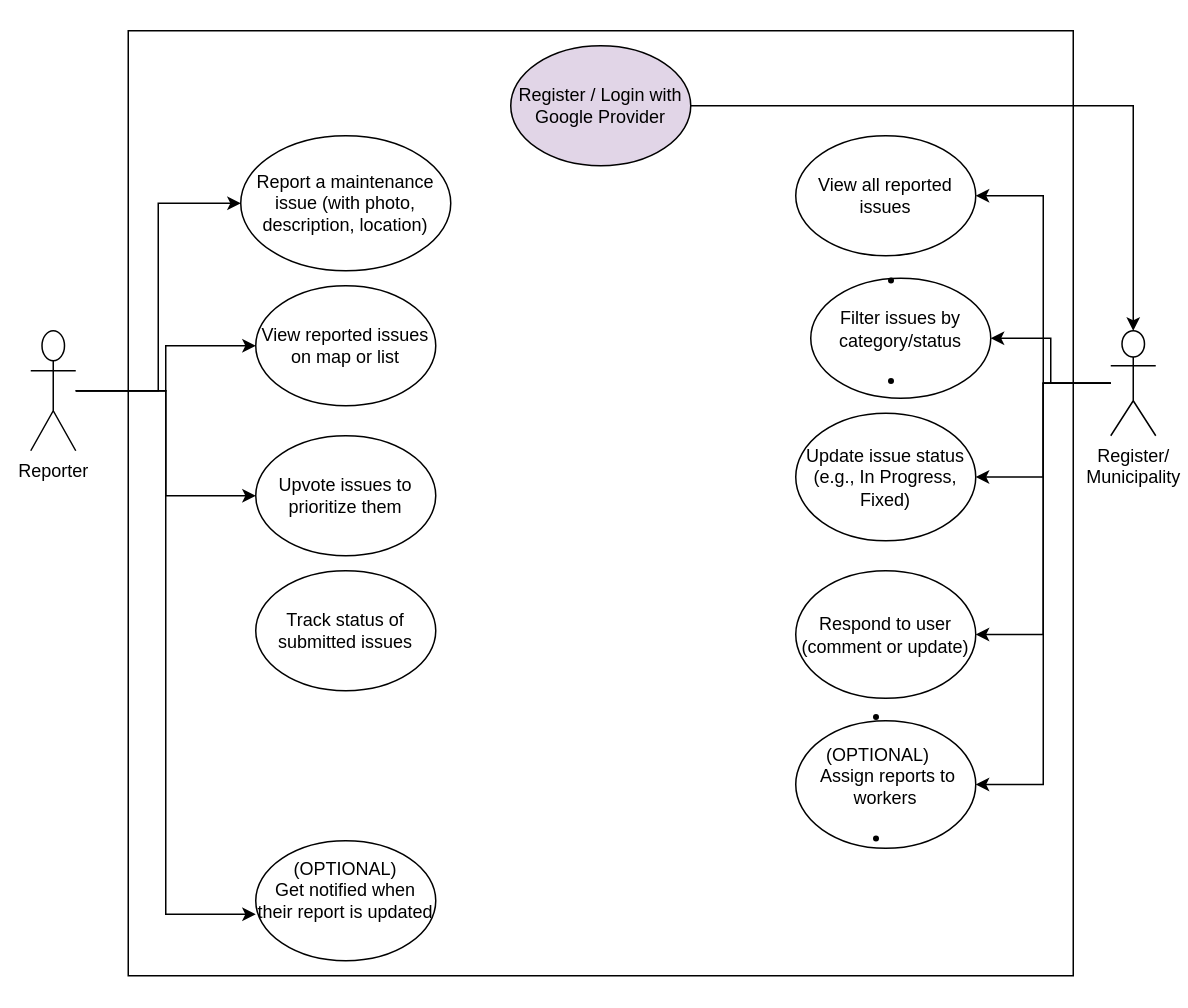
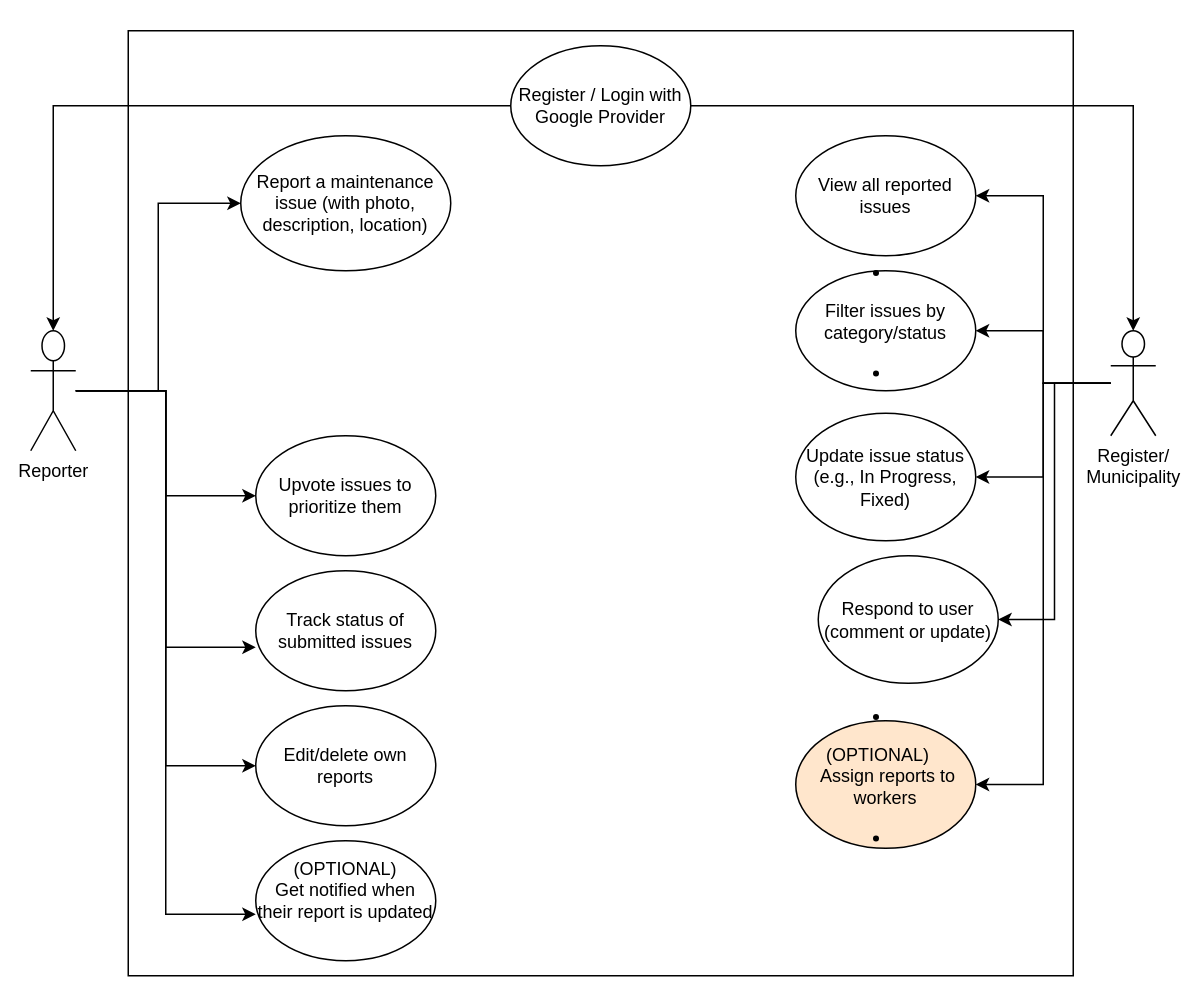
edge "Register / Login with Google Provider" -> "Reporter": added
node "Register / Login with Google Provider": fillcolor #e1d5e7 -> #ffffff
node "Filter issues by category/status": moved (901, 338) -> (886, 331)
edge "Reporter" -> "View reported issues on map or list": removed
node "View reported issues on map or list": removed
node "Respond to user (comment or update)": moved (886, 635) -> (908, 620)
edge "Reporter" -> "Track status of submitted issues": added
edge "Reporter" -> "Edit/delete own reports": added
node "Edit/delete own reports": added
node "(OPTIONAL) Assign reports to workers": fillcolor #ffffff -> #ffe6cc
